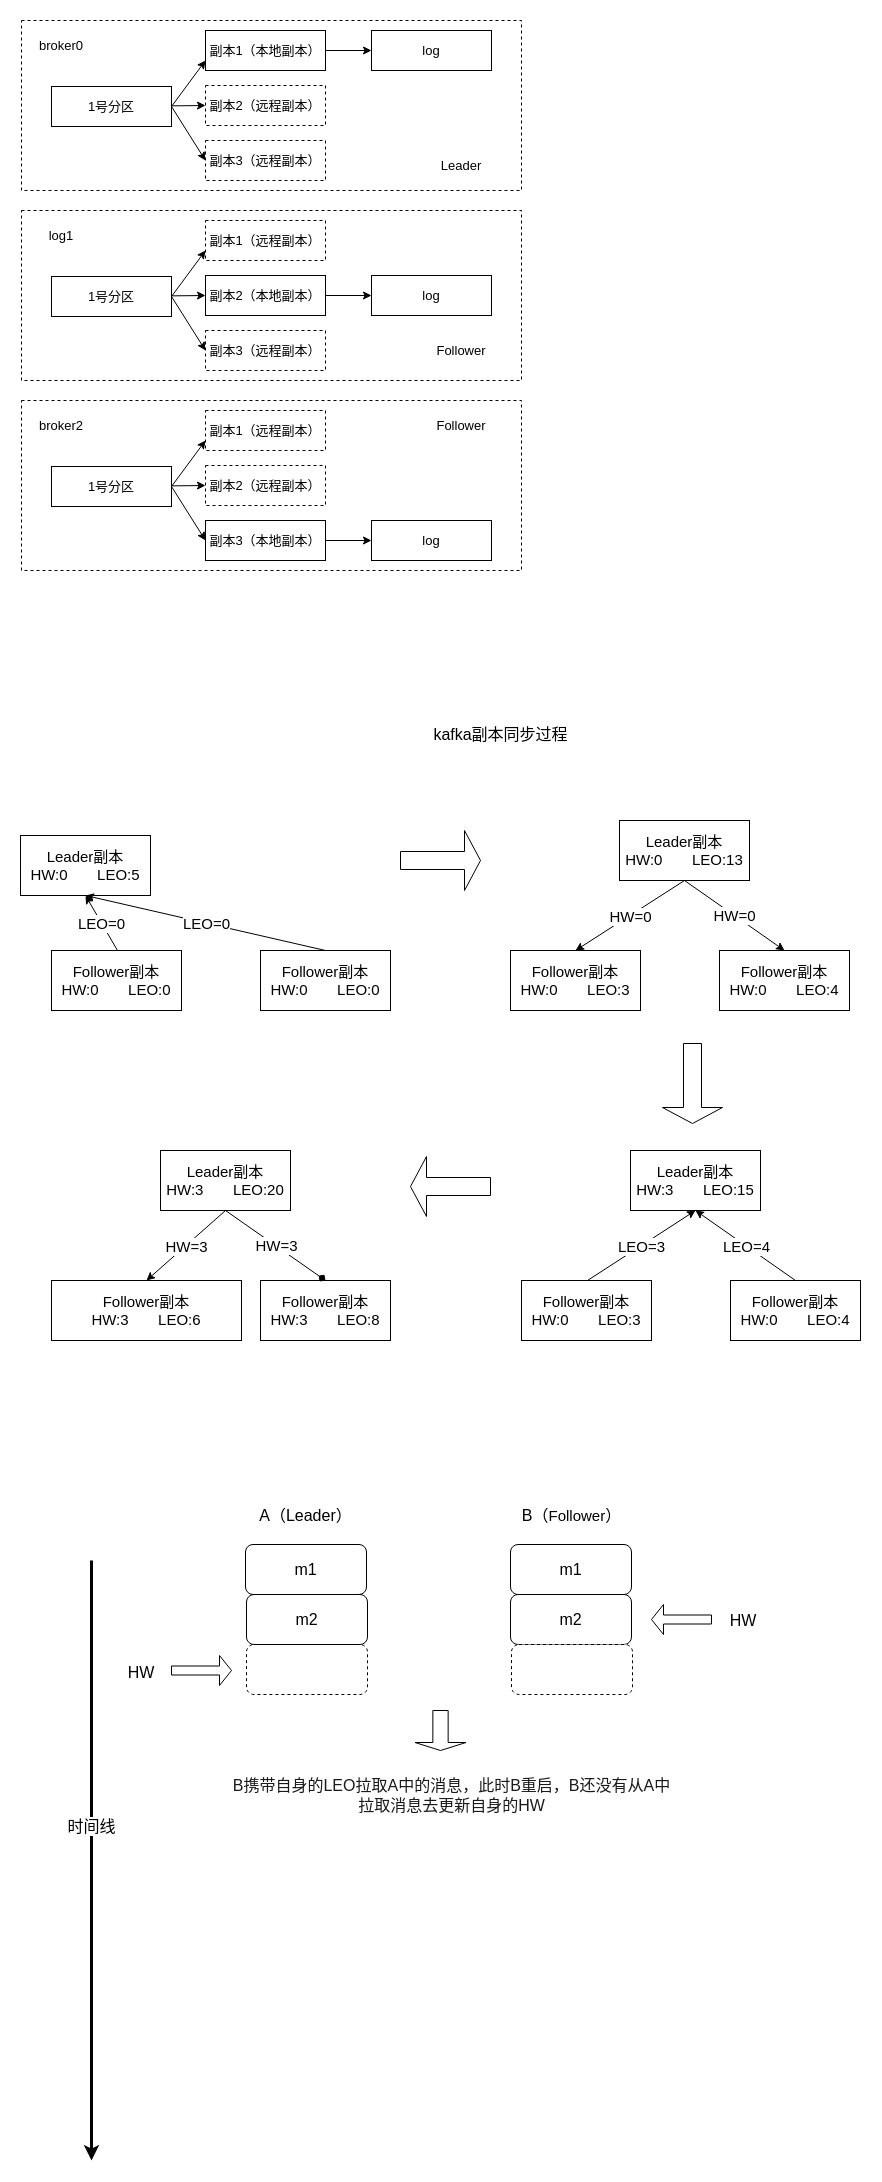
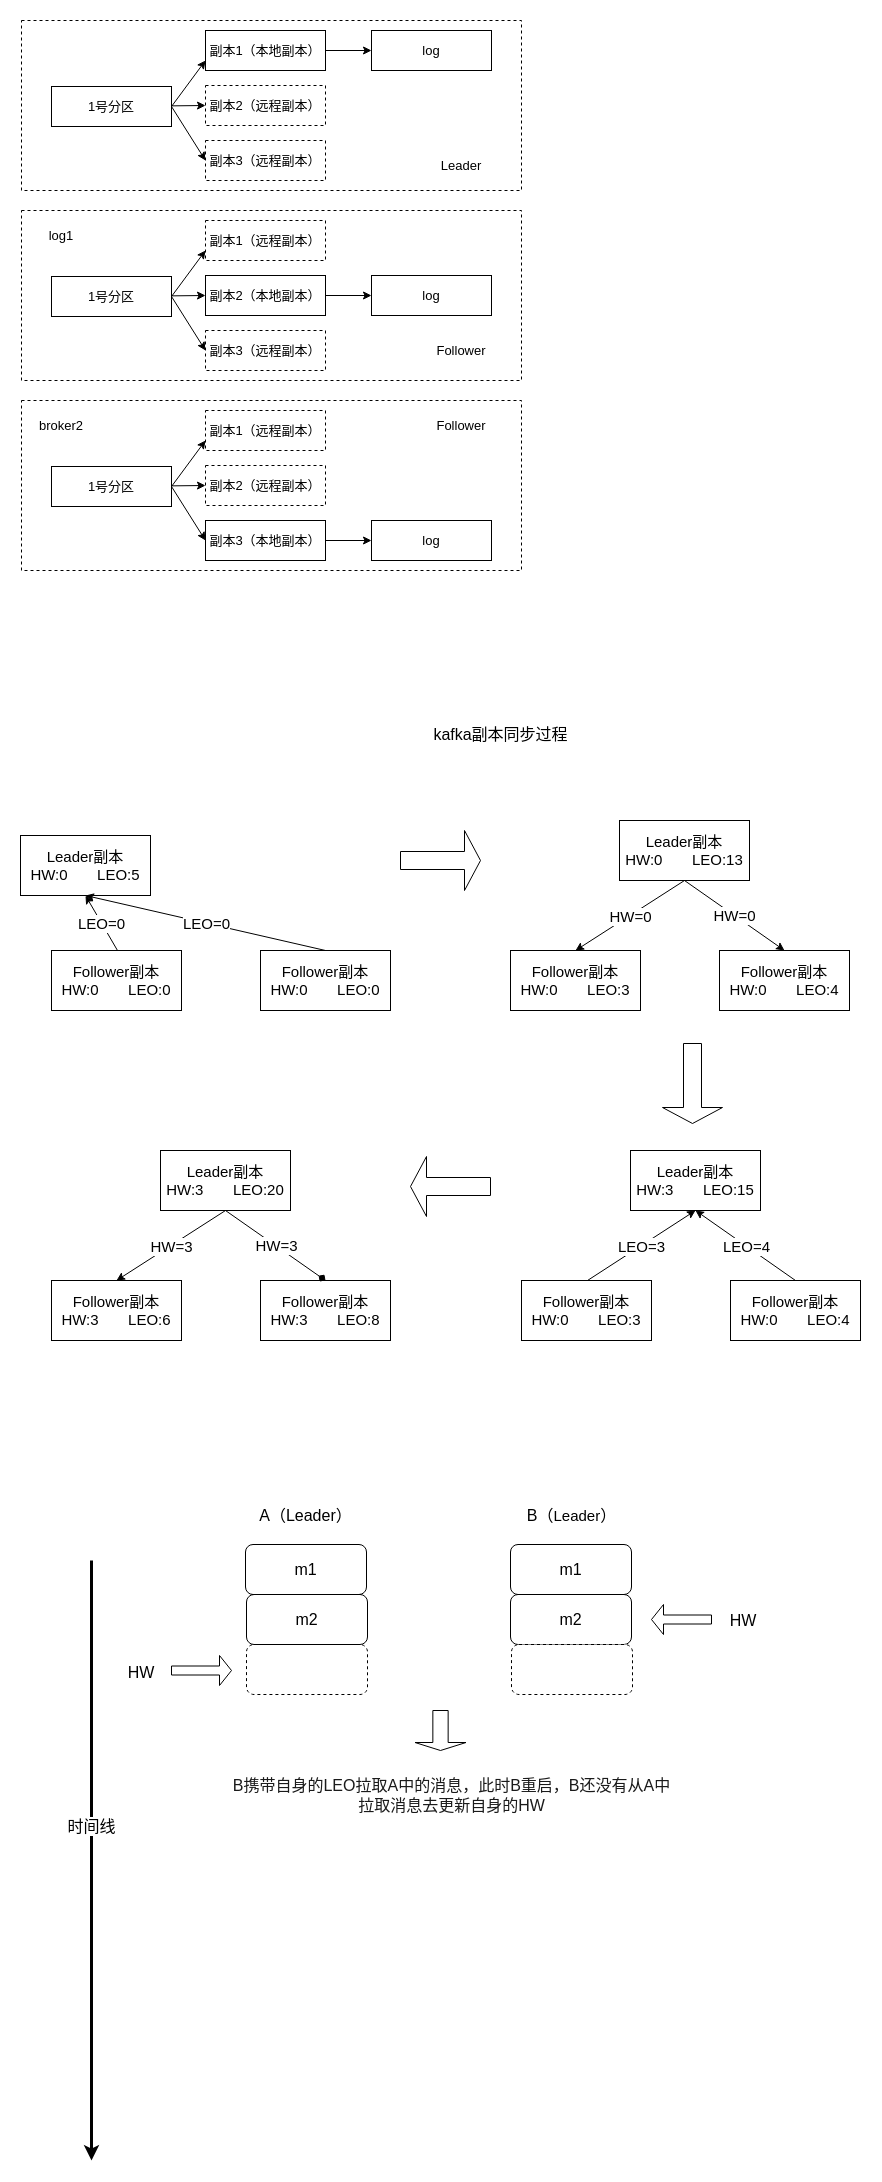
node "broker0": removed
node "Follower副本HW:3 LEO:6": size 190x60 -> 130x60
node "B（Follower）": label "B（Follower）" -> "B（Leader）"
